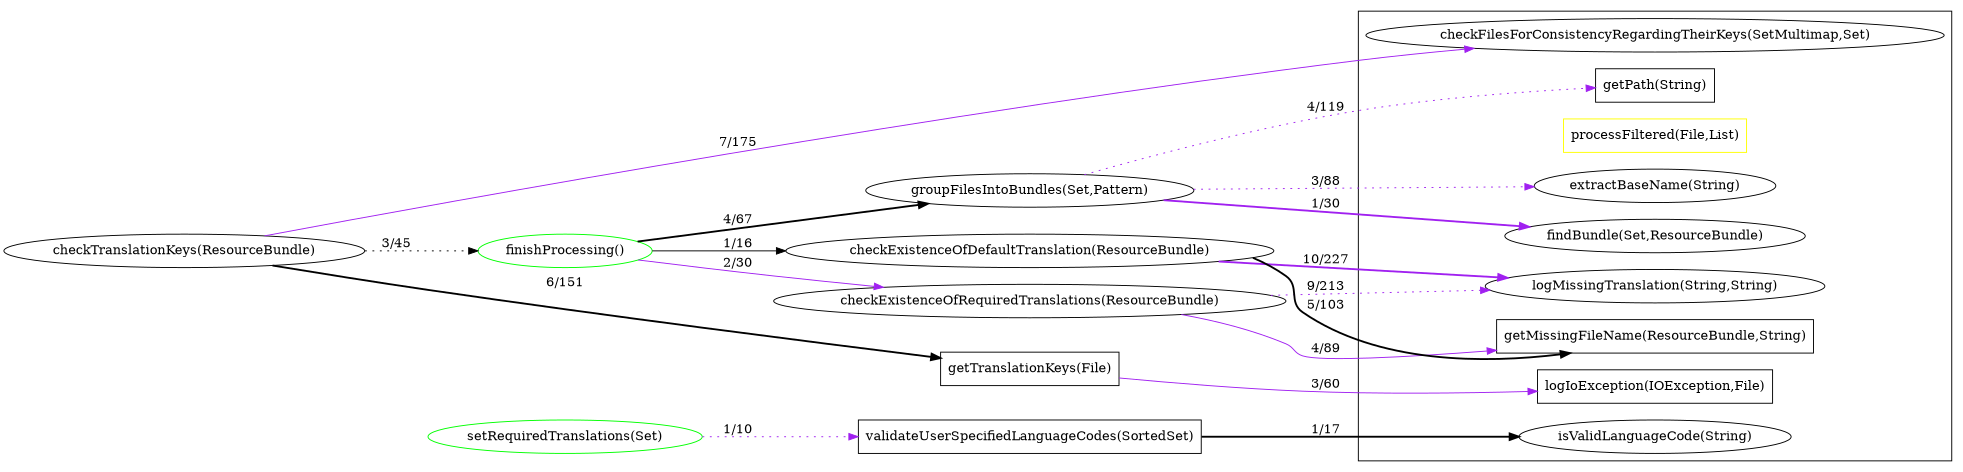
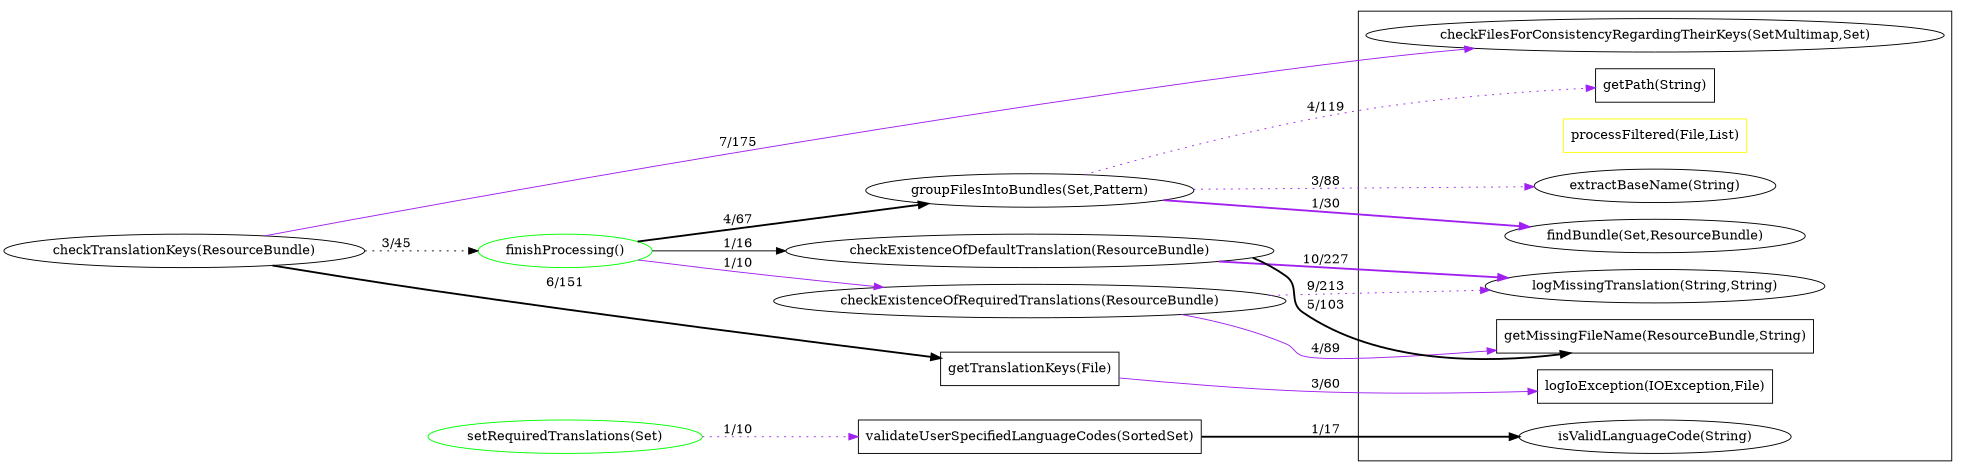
edge "finishProcessing()" -> "checkExistenceOfRequiredTranslations(ResourceBundle)": label "2/30" -> "1/10"
